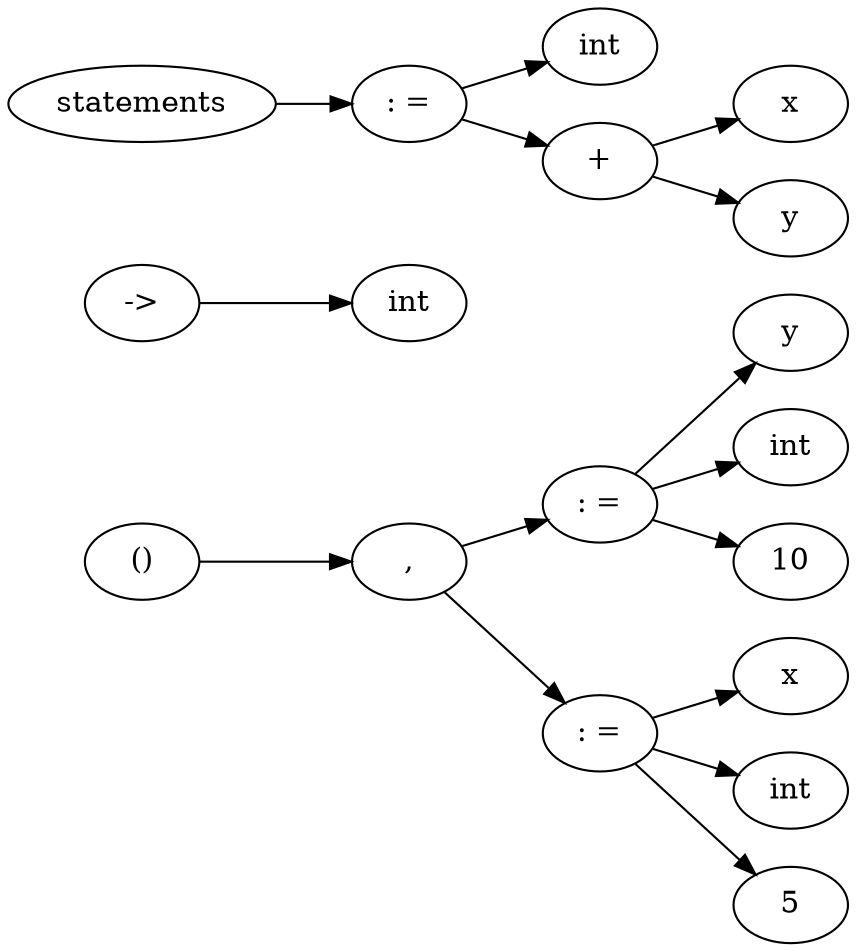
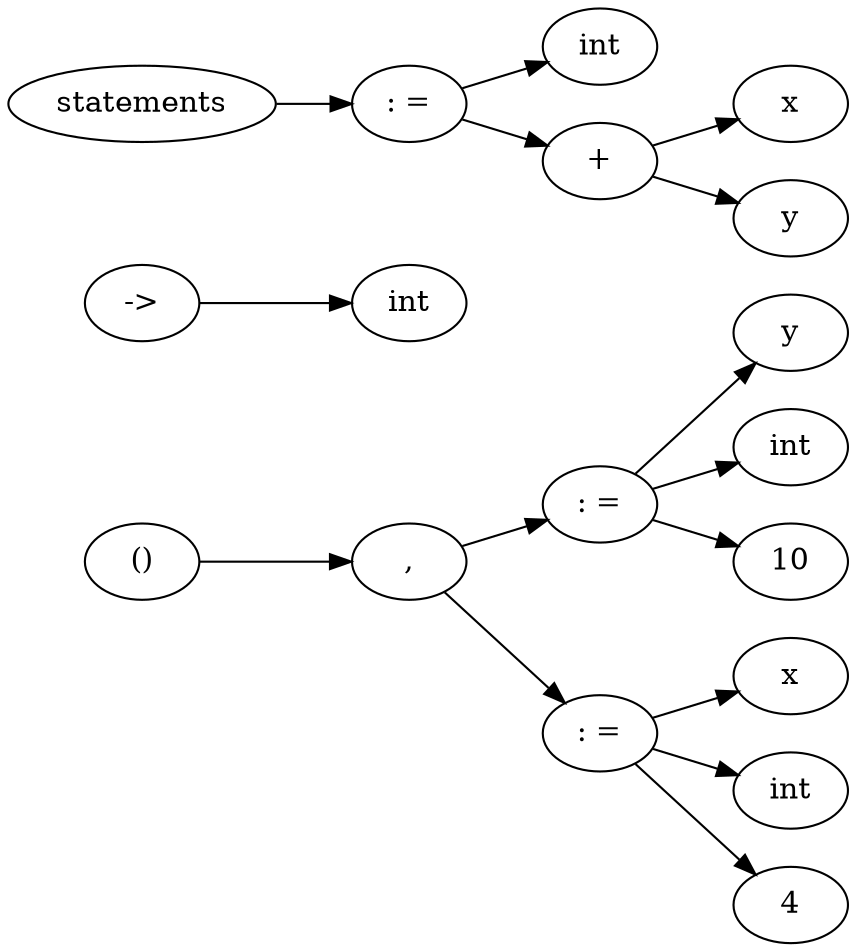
node "5": label "5" -> "4"
